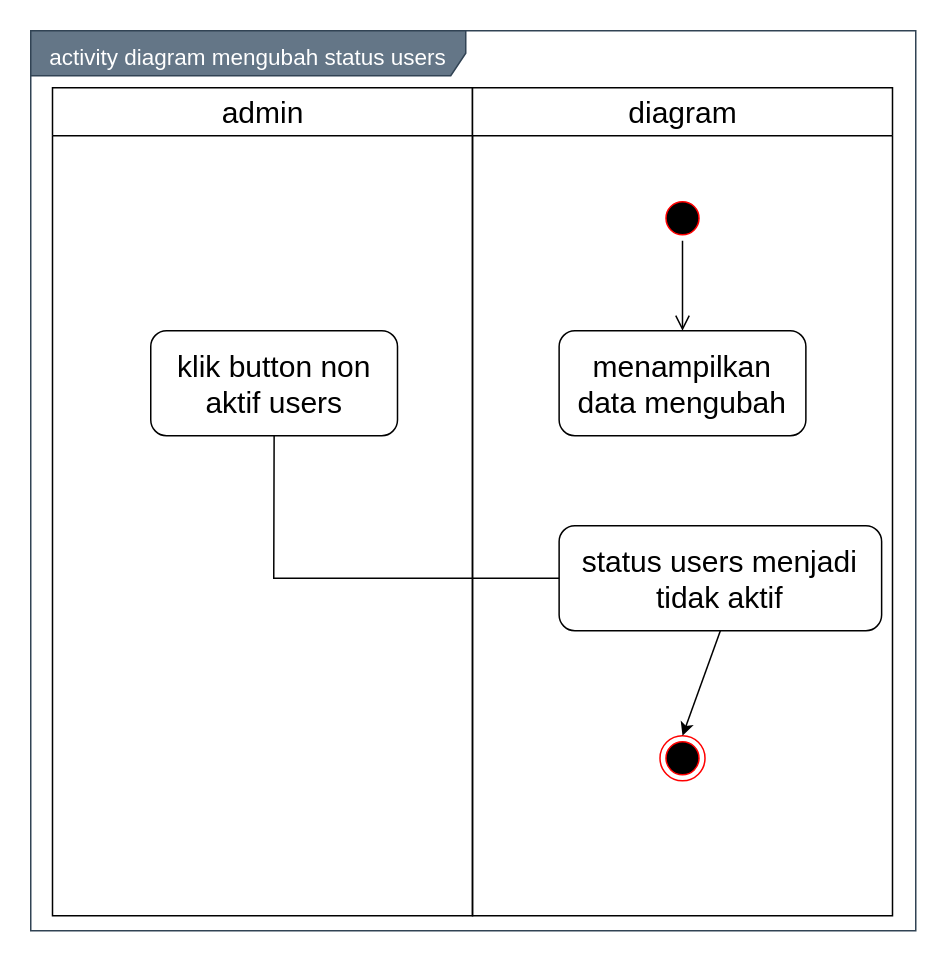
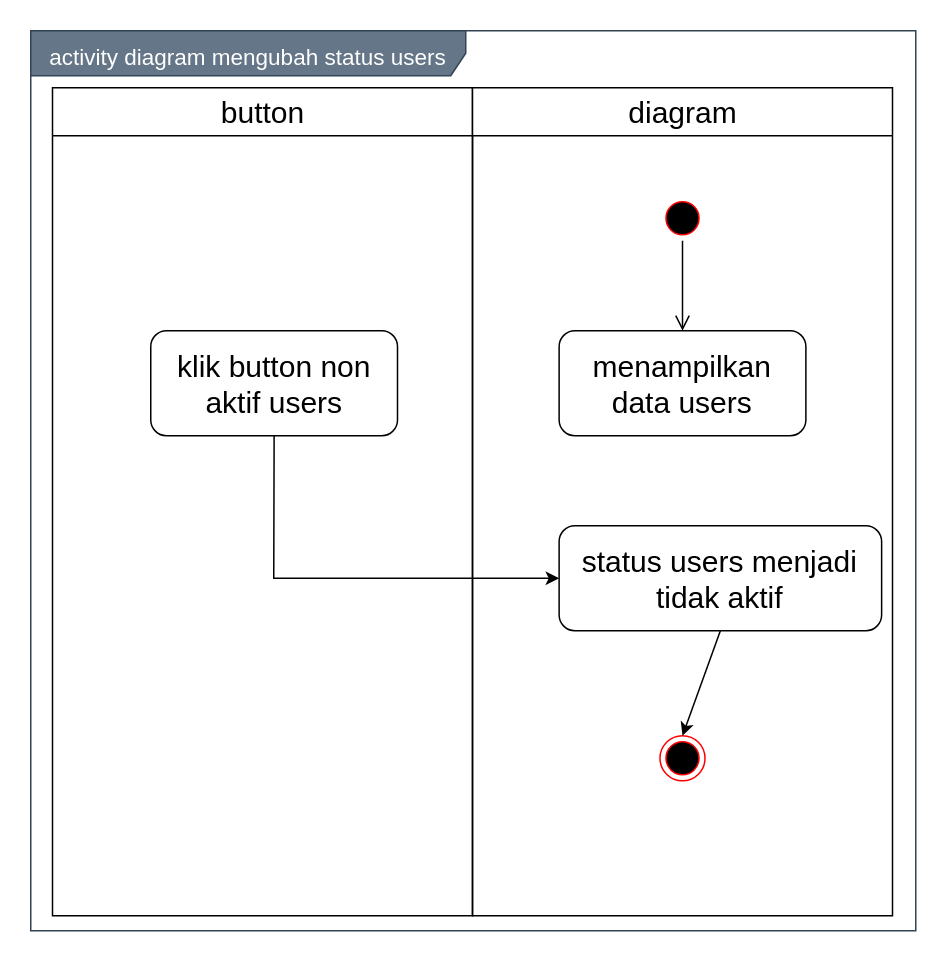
node "admin": label "admin" -> "button"
node "menampilkan data mengubah": label "menampilkan data mengubah" -> "menampilkan data users"
edge "klik button non aktif users" -- "status users menjadi tidak aktif": arrowhead none -> classic
